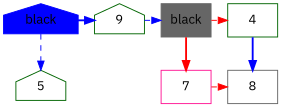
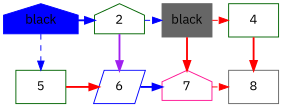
node "9": label "9" -> "2"
edge "4" -> "8": color blue -> red
node "5": shape house -> box
node "6": added
node "7": shape box -> house
